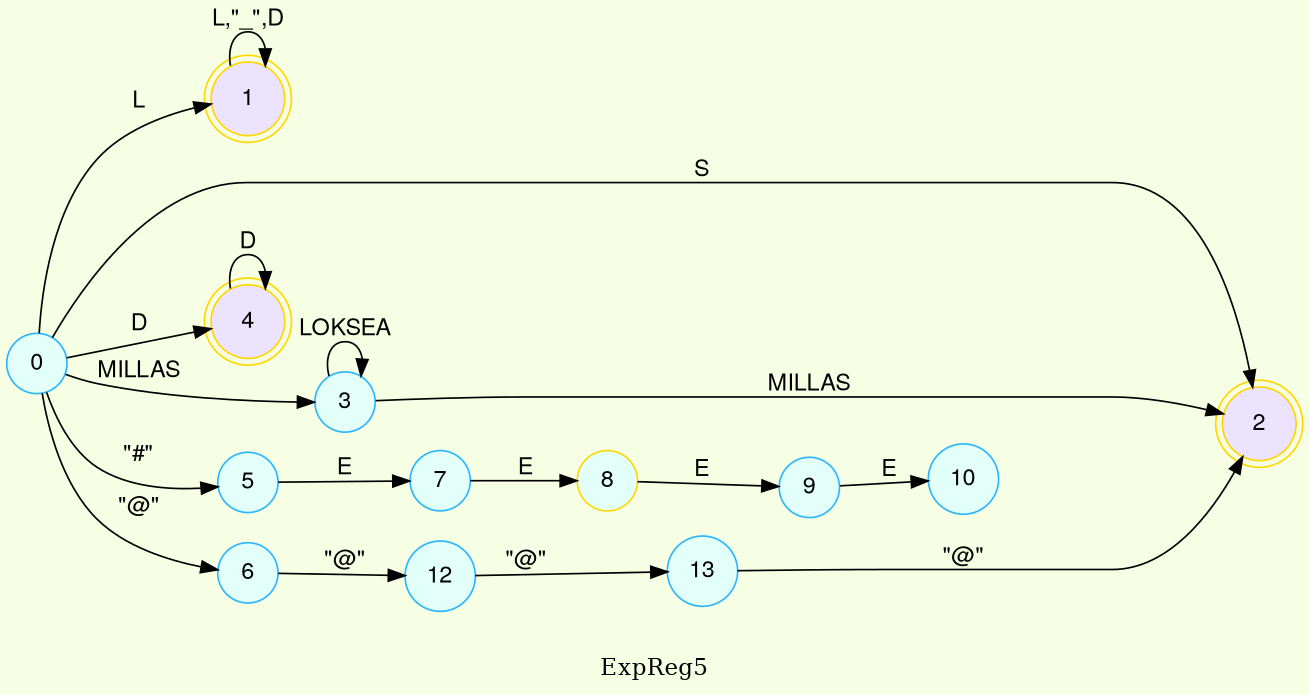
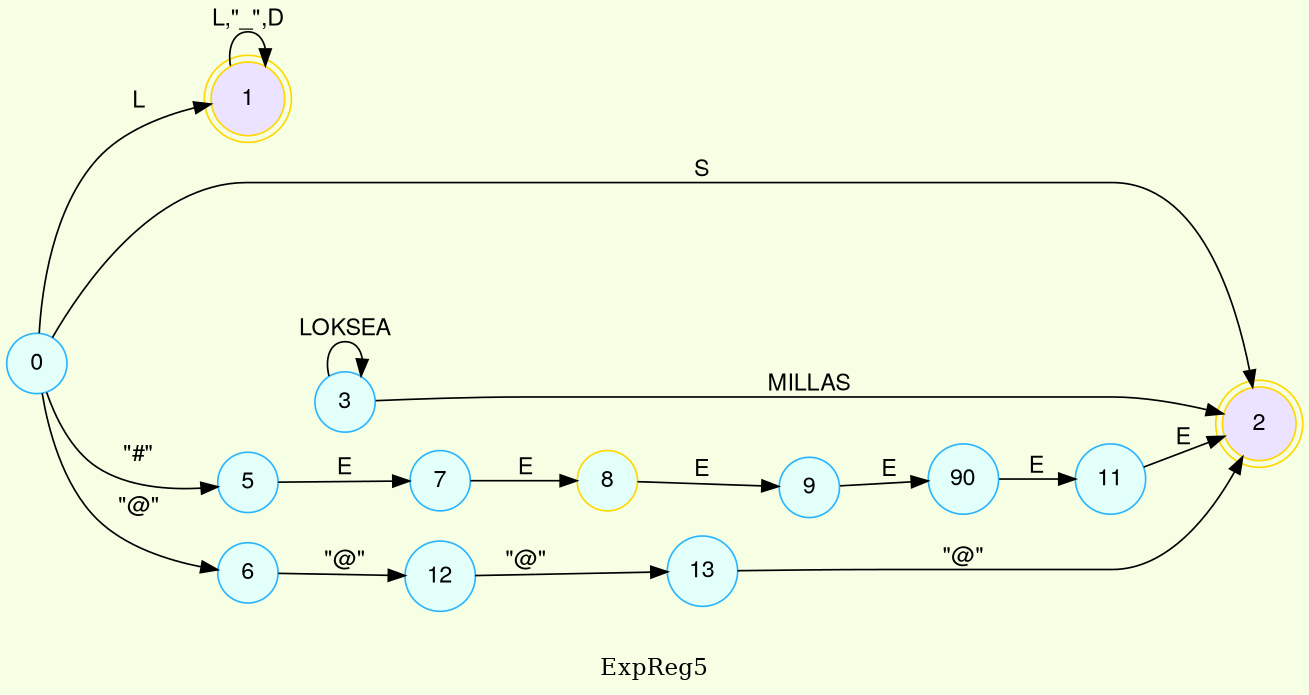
node "4": removed
edge "0" -> "3": removed, label "MILLAS"
node "10": label "10" -> "90"
node "11": added
